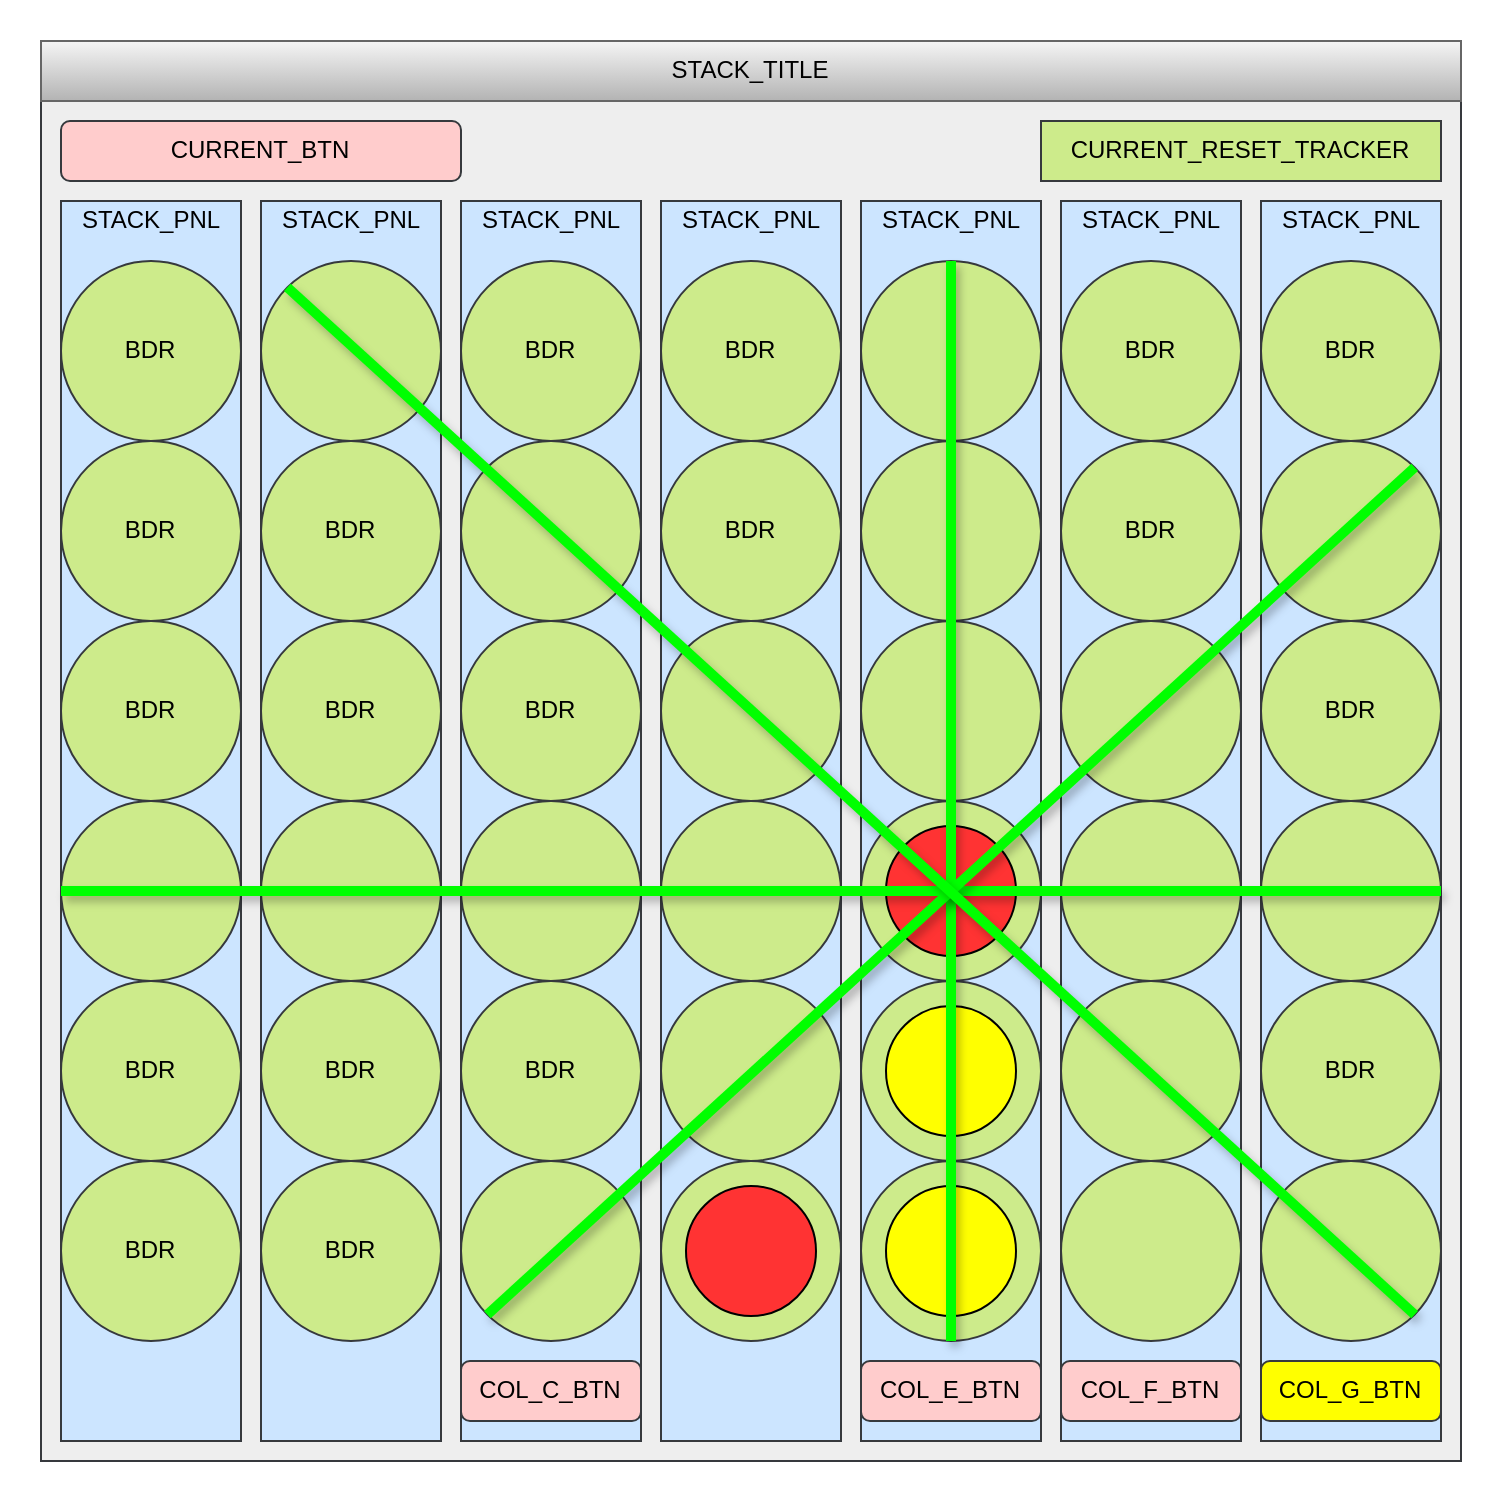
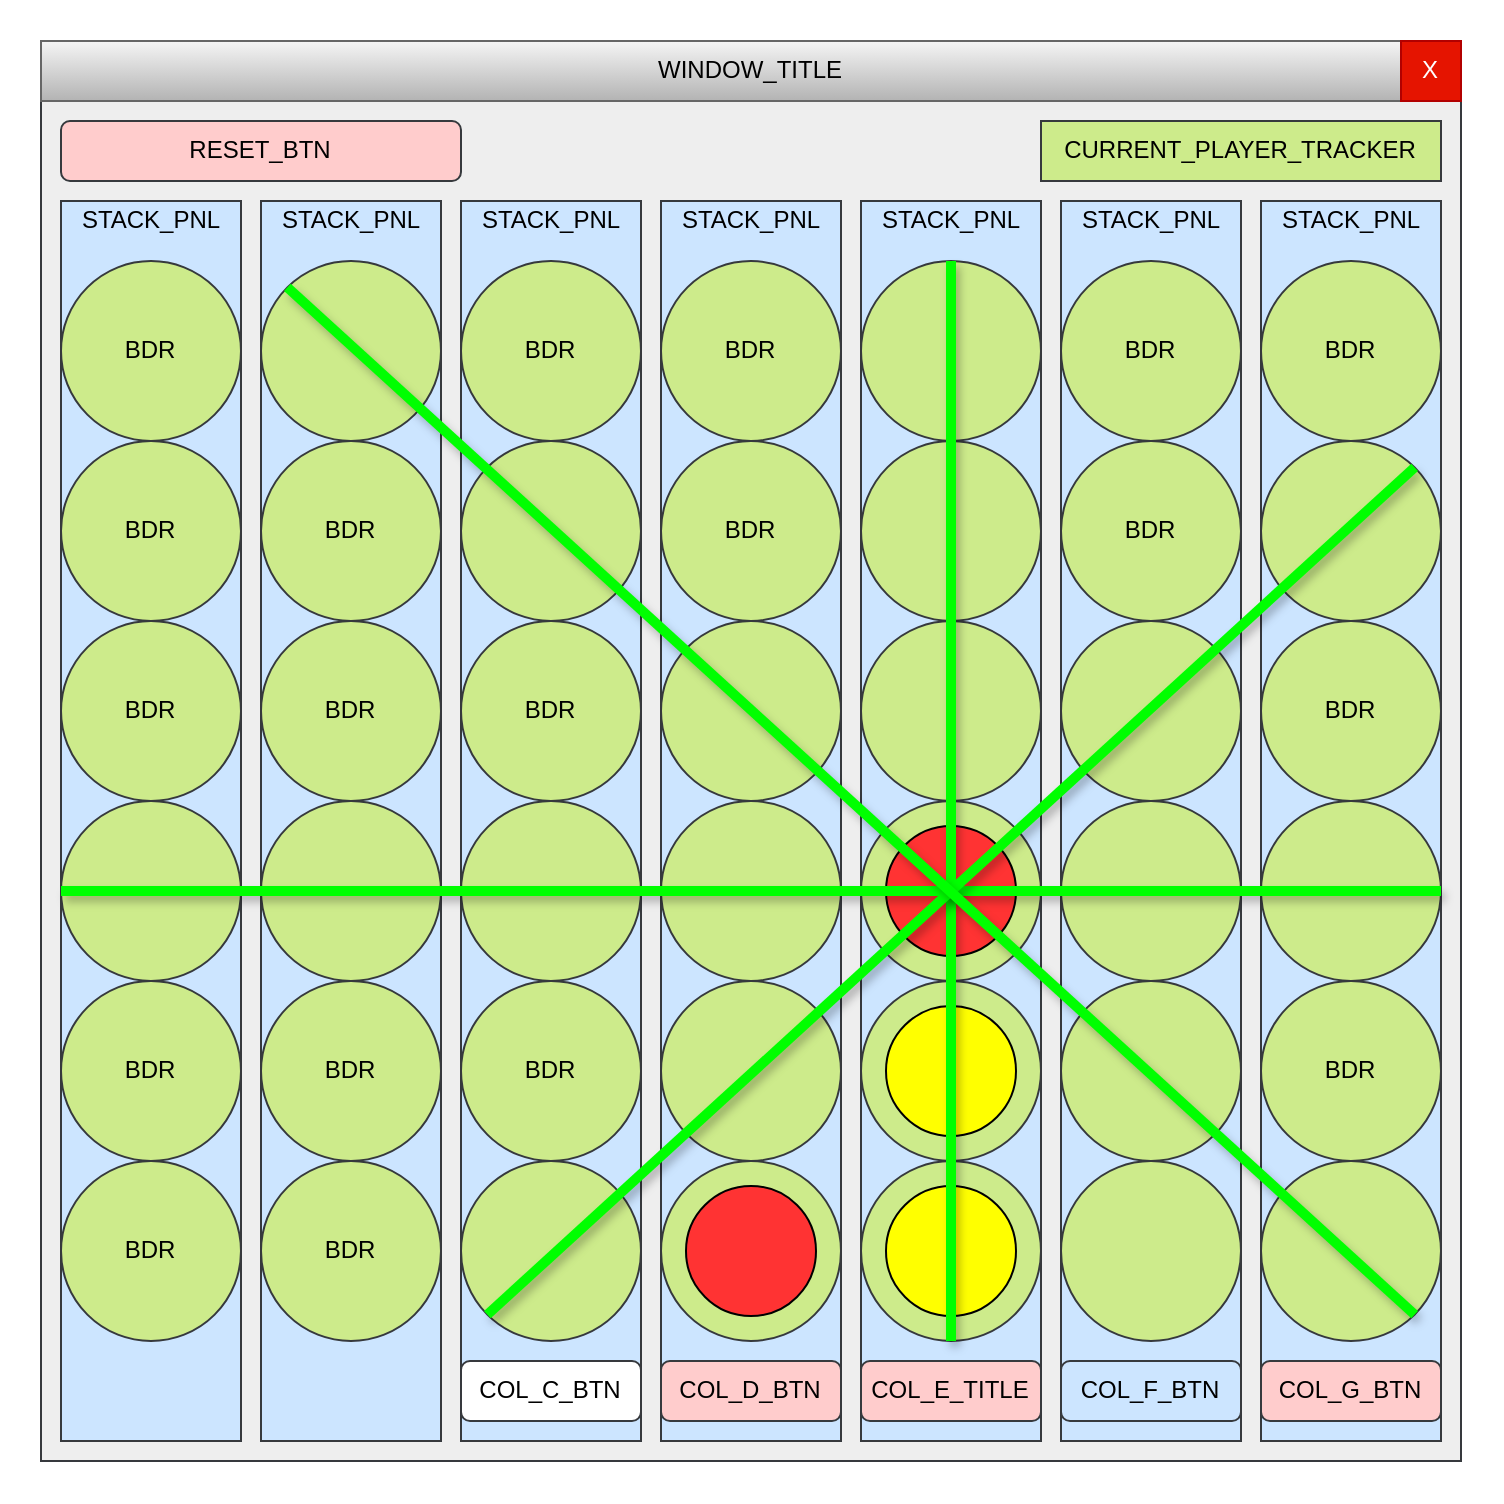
node "STACK_TITLE": label "STACK_TITLE" -> "WINDOW_TITLE"
node "X": added
node "CURRENT_BTN": label "CURRENT_BTN" -> "RESET_BTN"
node "CURRENT_RESET_TRACKER": label "CURRENT_RESET_TRACKER" -> "CURRENT_PLAYER_TRACKER"
node "COL_C_BTN": fillcolor #ffcccc -> #ffffff
node "COL_D_BTN": added
node "COL_E_BTN": label "COL_E_BTN" -> "COL_E_TITLE"
node "COL_F_BTN": fillcolor #ffcccc -> #cce5ff
node "COL_G_BTN": fillcolor #ffff00 -> #ffcccc
